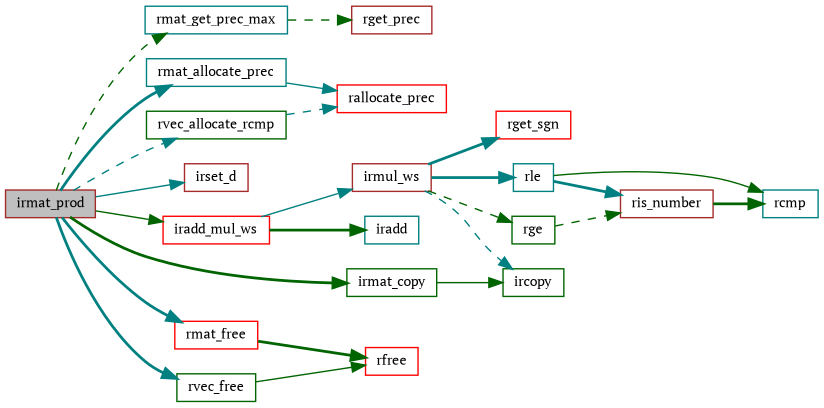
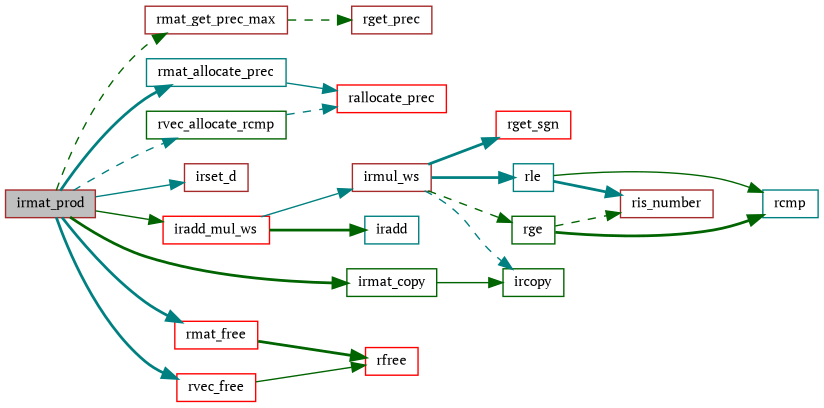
node "rmat_get_prec_max": color teal -> brown
edge "ris_number" -> "rcmp": now "rge" -> "rcmp"
node "rvec_free": color darkgreen -> red
